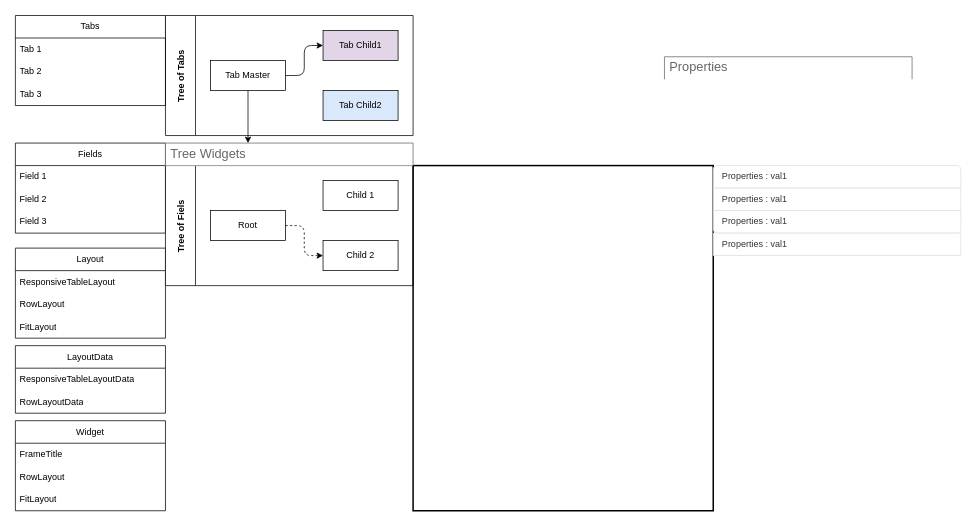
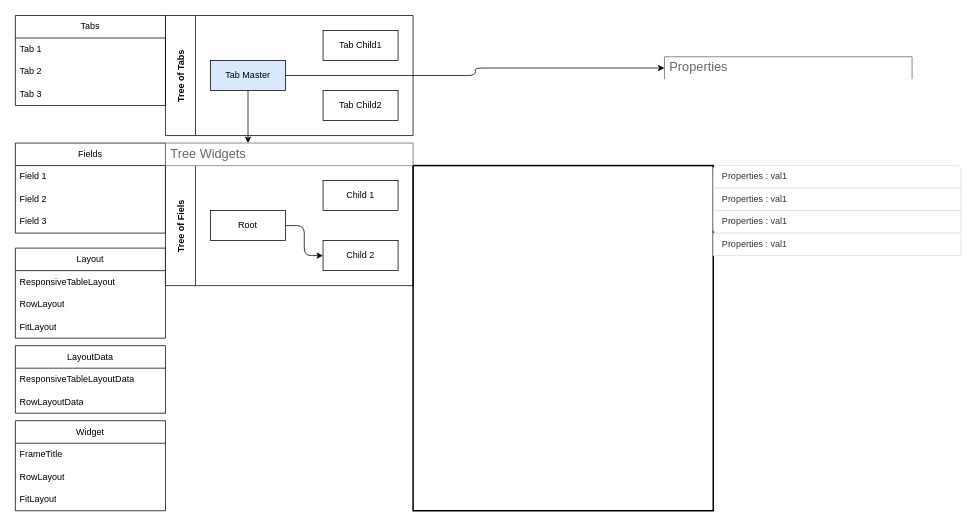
node "Tab Child1": fillcolor #e1d5e7 -> #ffffff
edge "Tab Master" -> "Tab Child1": now "Tab Master" -> "Properties"
node "Tab Master": fillcolor #ffffff -> #dae8fc
node "Tab Child2": fillcolor #dae8fc -> #ffffff
edge "Root" -> "Child 2": style dashed -> solid
